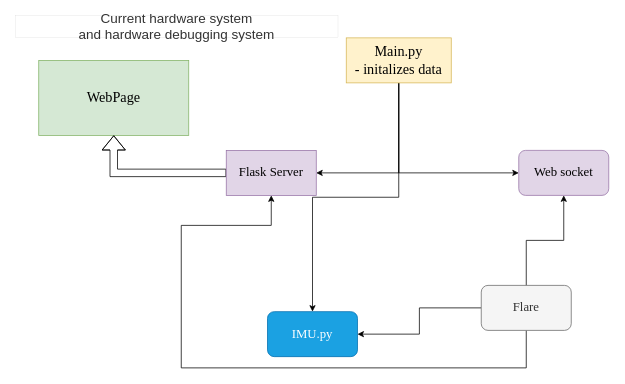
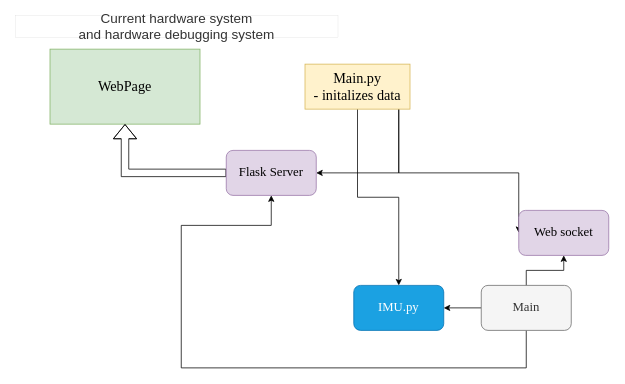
node "Main.py - initalizes data": moved (399, 60) -> (357, 87)
node "WebPage": moved (114, 98) -> (125, 87)
node "Flask Server": shape rectangle -> rounded rectangle
node "Web socket": moved (564, 173) -> (564, 233)
node "Flare": label "Flare" -> "Main"
node "IMU.py": moved (312, 334) -> (399, 308)
